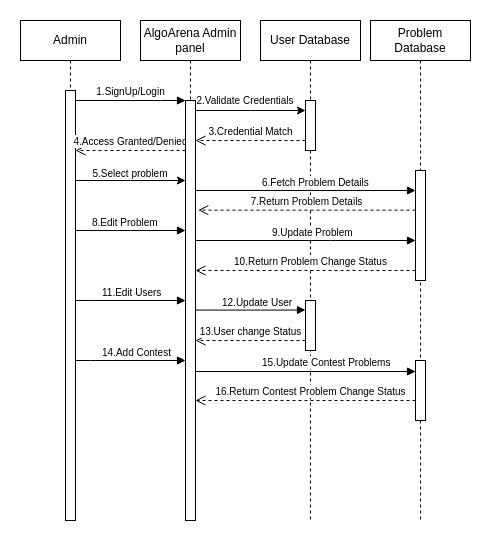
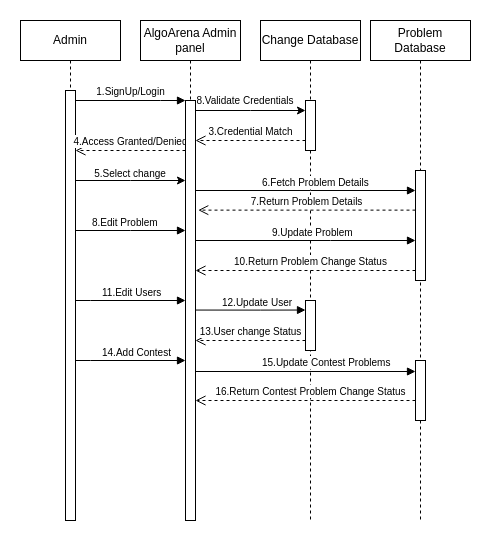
node "User Database": label "User Database" -> "Change Database"
node "2.Validate Credentials": label "2.Validate Credentials" -> "8.Validate Credentials"
node "5.Select problem": label "5.Select problem" -> "5.Select change"
